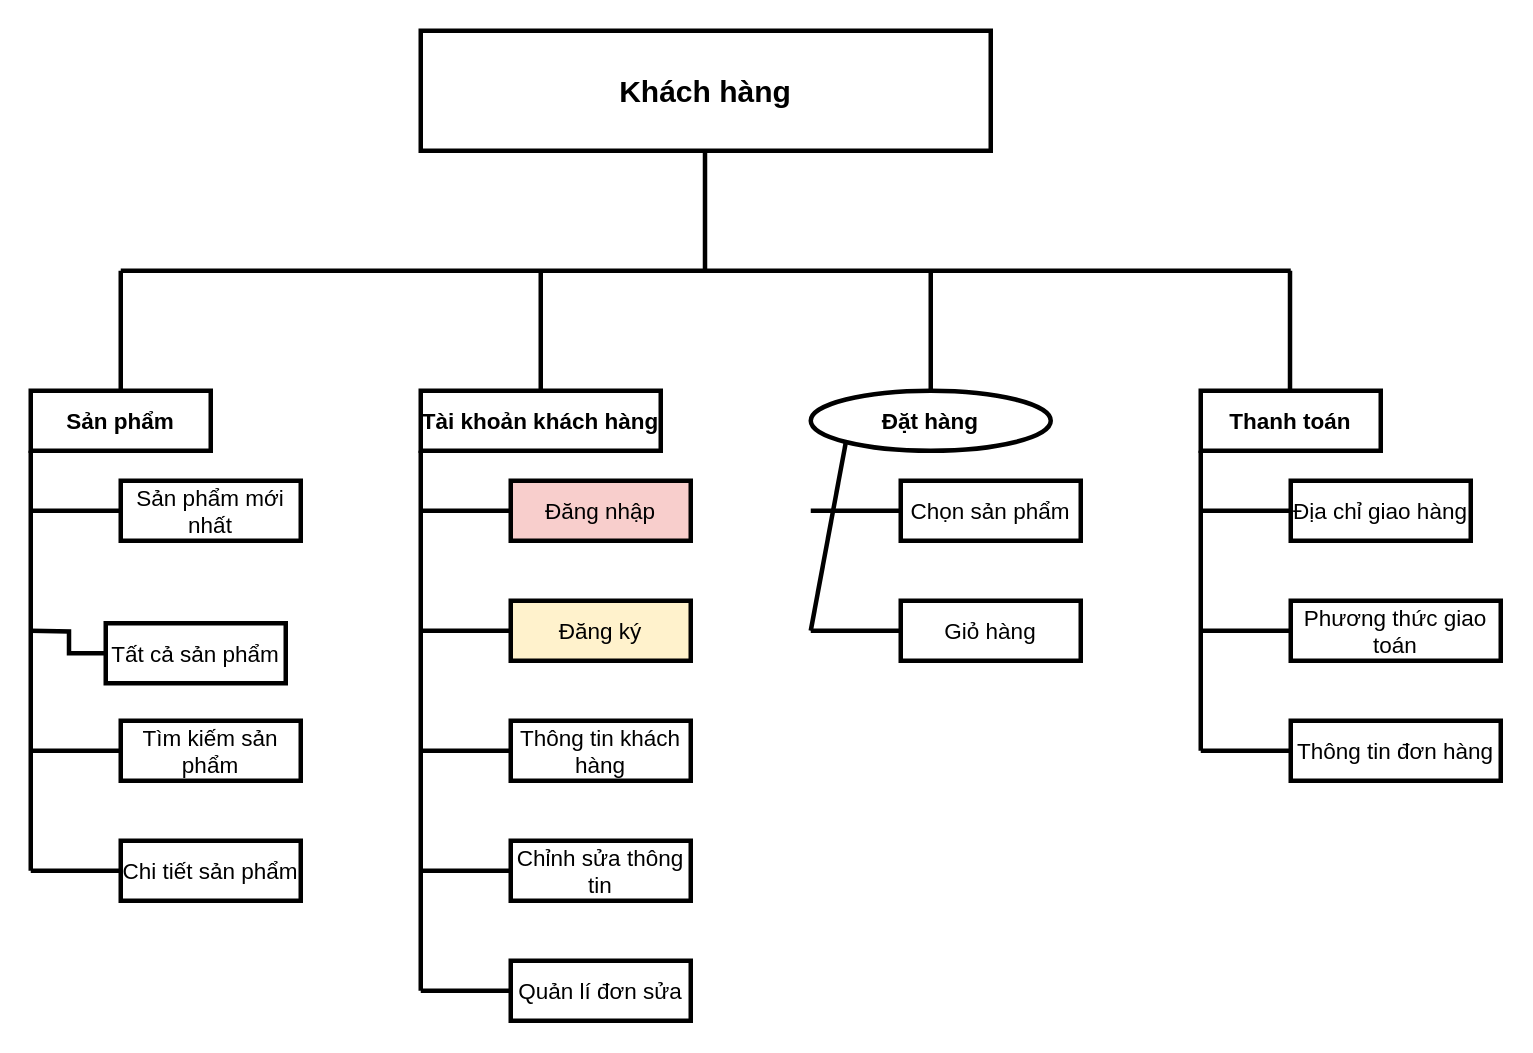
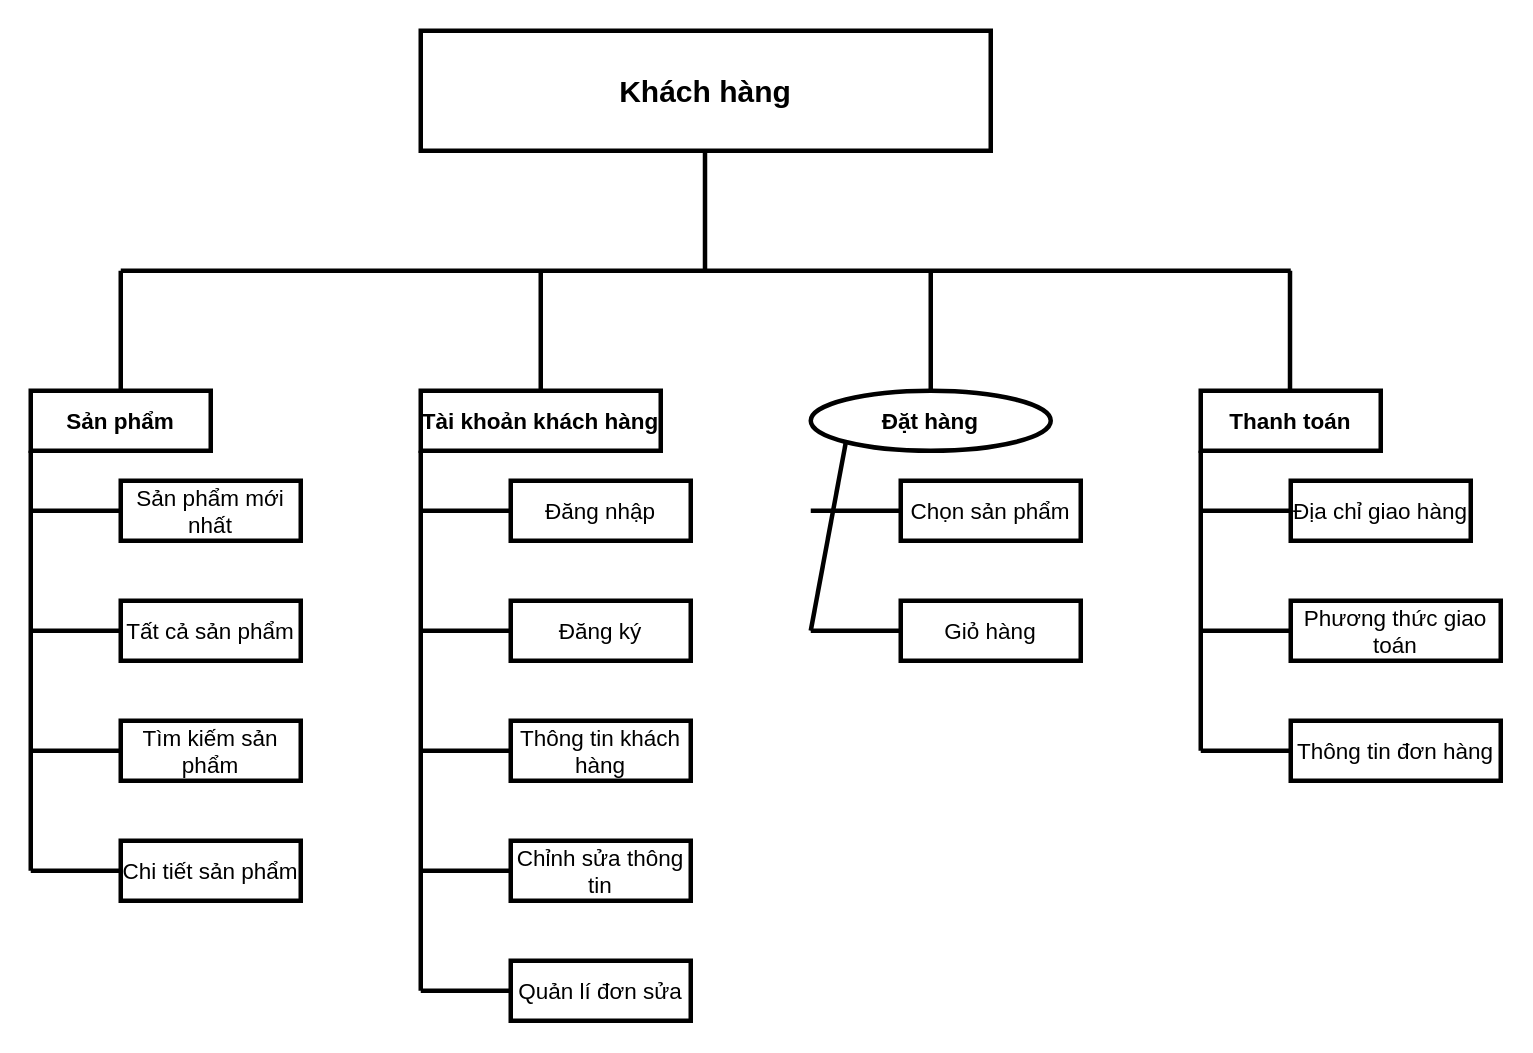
node "Đăng nhập": fillcolor #f8cecc -> #ffffff
node "Đăng ký": fillcolor #fff2cc -> #ffffff
node "Tất cả sản phẩm": moved (196, 653) -> (211, 631)
